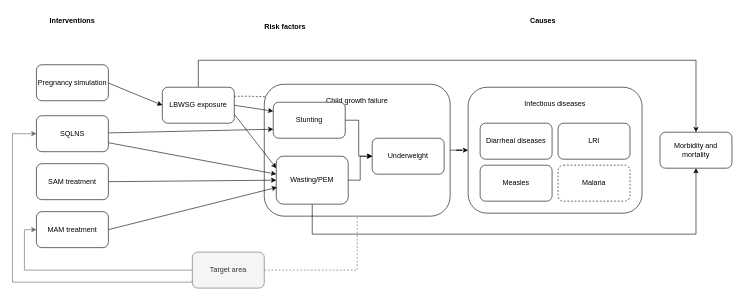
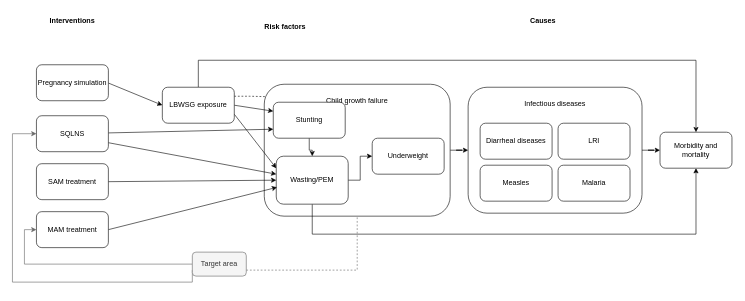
edge "Stunting" -> "Underweight": now "Stunting" -> "Wasting/PEM"
edge "Infectious diseases" -> "Morbidity and mortality": added
node "Malaria": style dashed -> solid
node "Target area": size 72x36 -> 54x24
